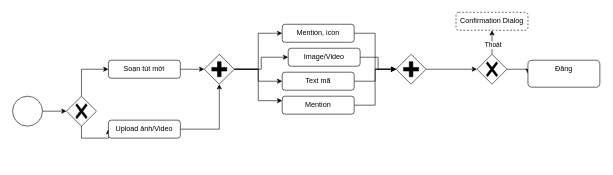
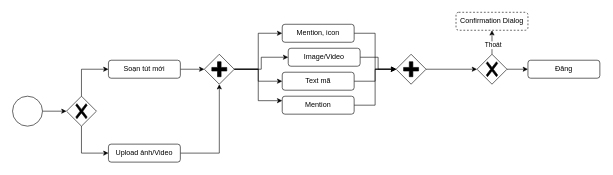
node "Đăng": size 72x27 -> 72x18
node "Upload ảnh/Video": moved (144, 129) -> (144, 153)
